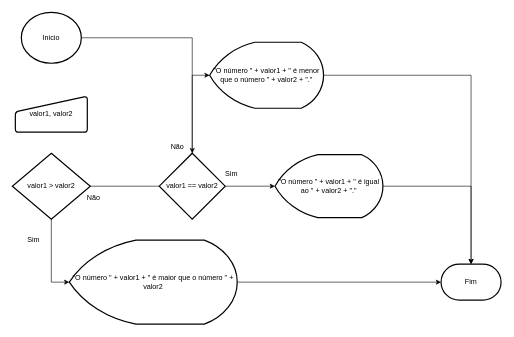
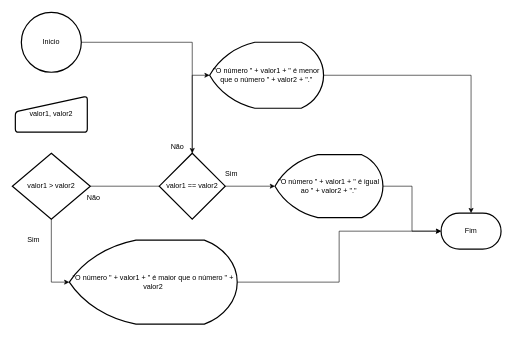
node "Inicio": size 60x51 -> 60x60
node "Fim": moved (471, 282) -> (471, 231)
